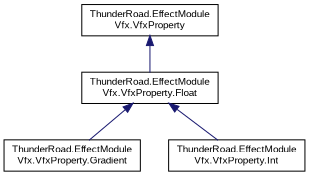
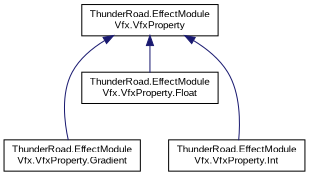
edge "ThunderRoad.EffectModule Vfx.VfxProperty.Gradient" -> "ThunderRoad.EffectModule Vfx.VfxProperty.Float": now "ThunderRoad.EffectModule Vfx.VfxProperty.Gradient" -> "ThunderRoad.EffectModule Vfx.VfxProperty"
edge "ThunderRoad.EffectModule Vfx.VfxProperty.Int" -> "ThunderRoad.EffectModule Vfx.VfxProperty.Float": now "ThunderRoad.EffectModule Vfx.VfxProperty.Int" -> "ThunderRoad.EffectModule Vfx.VfxProperty"
